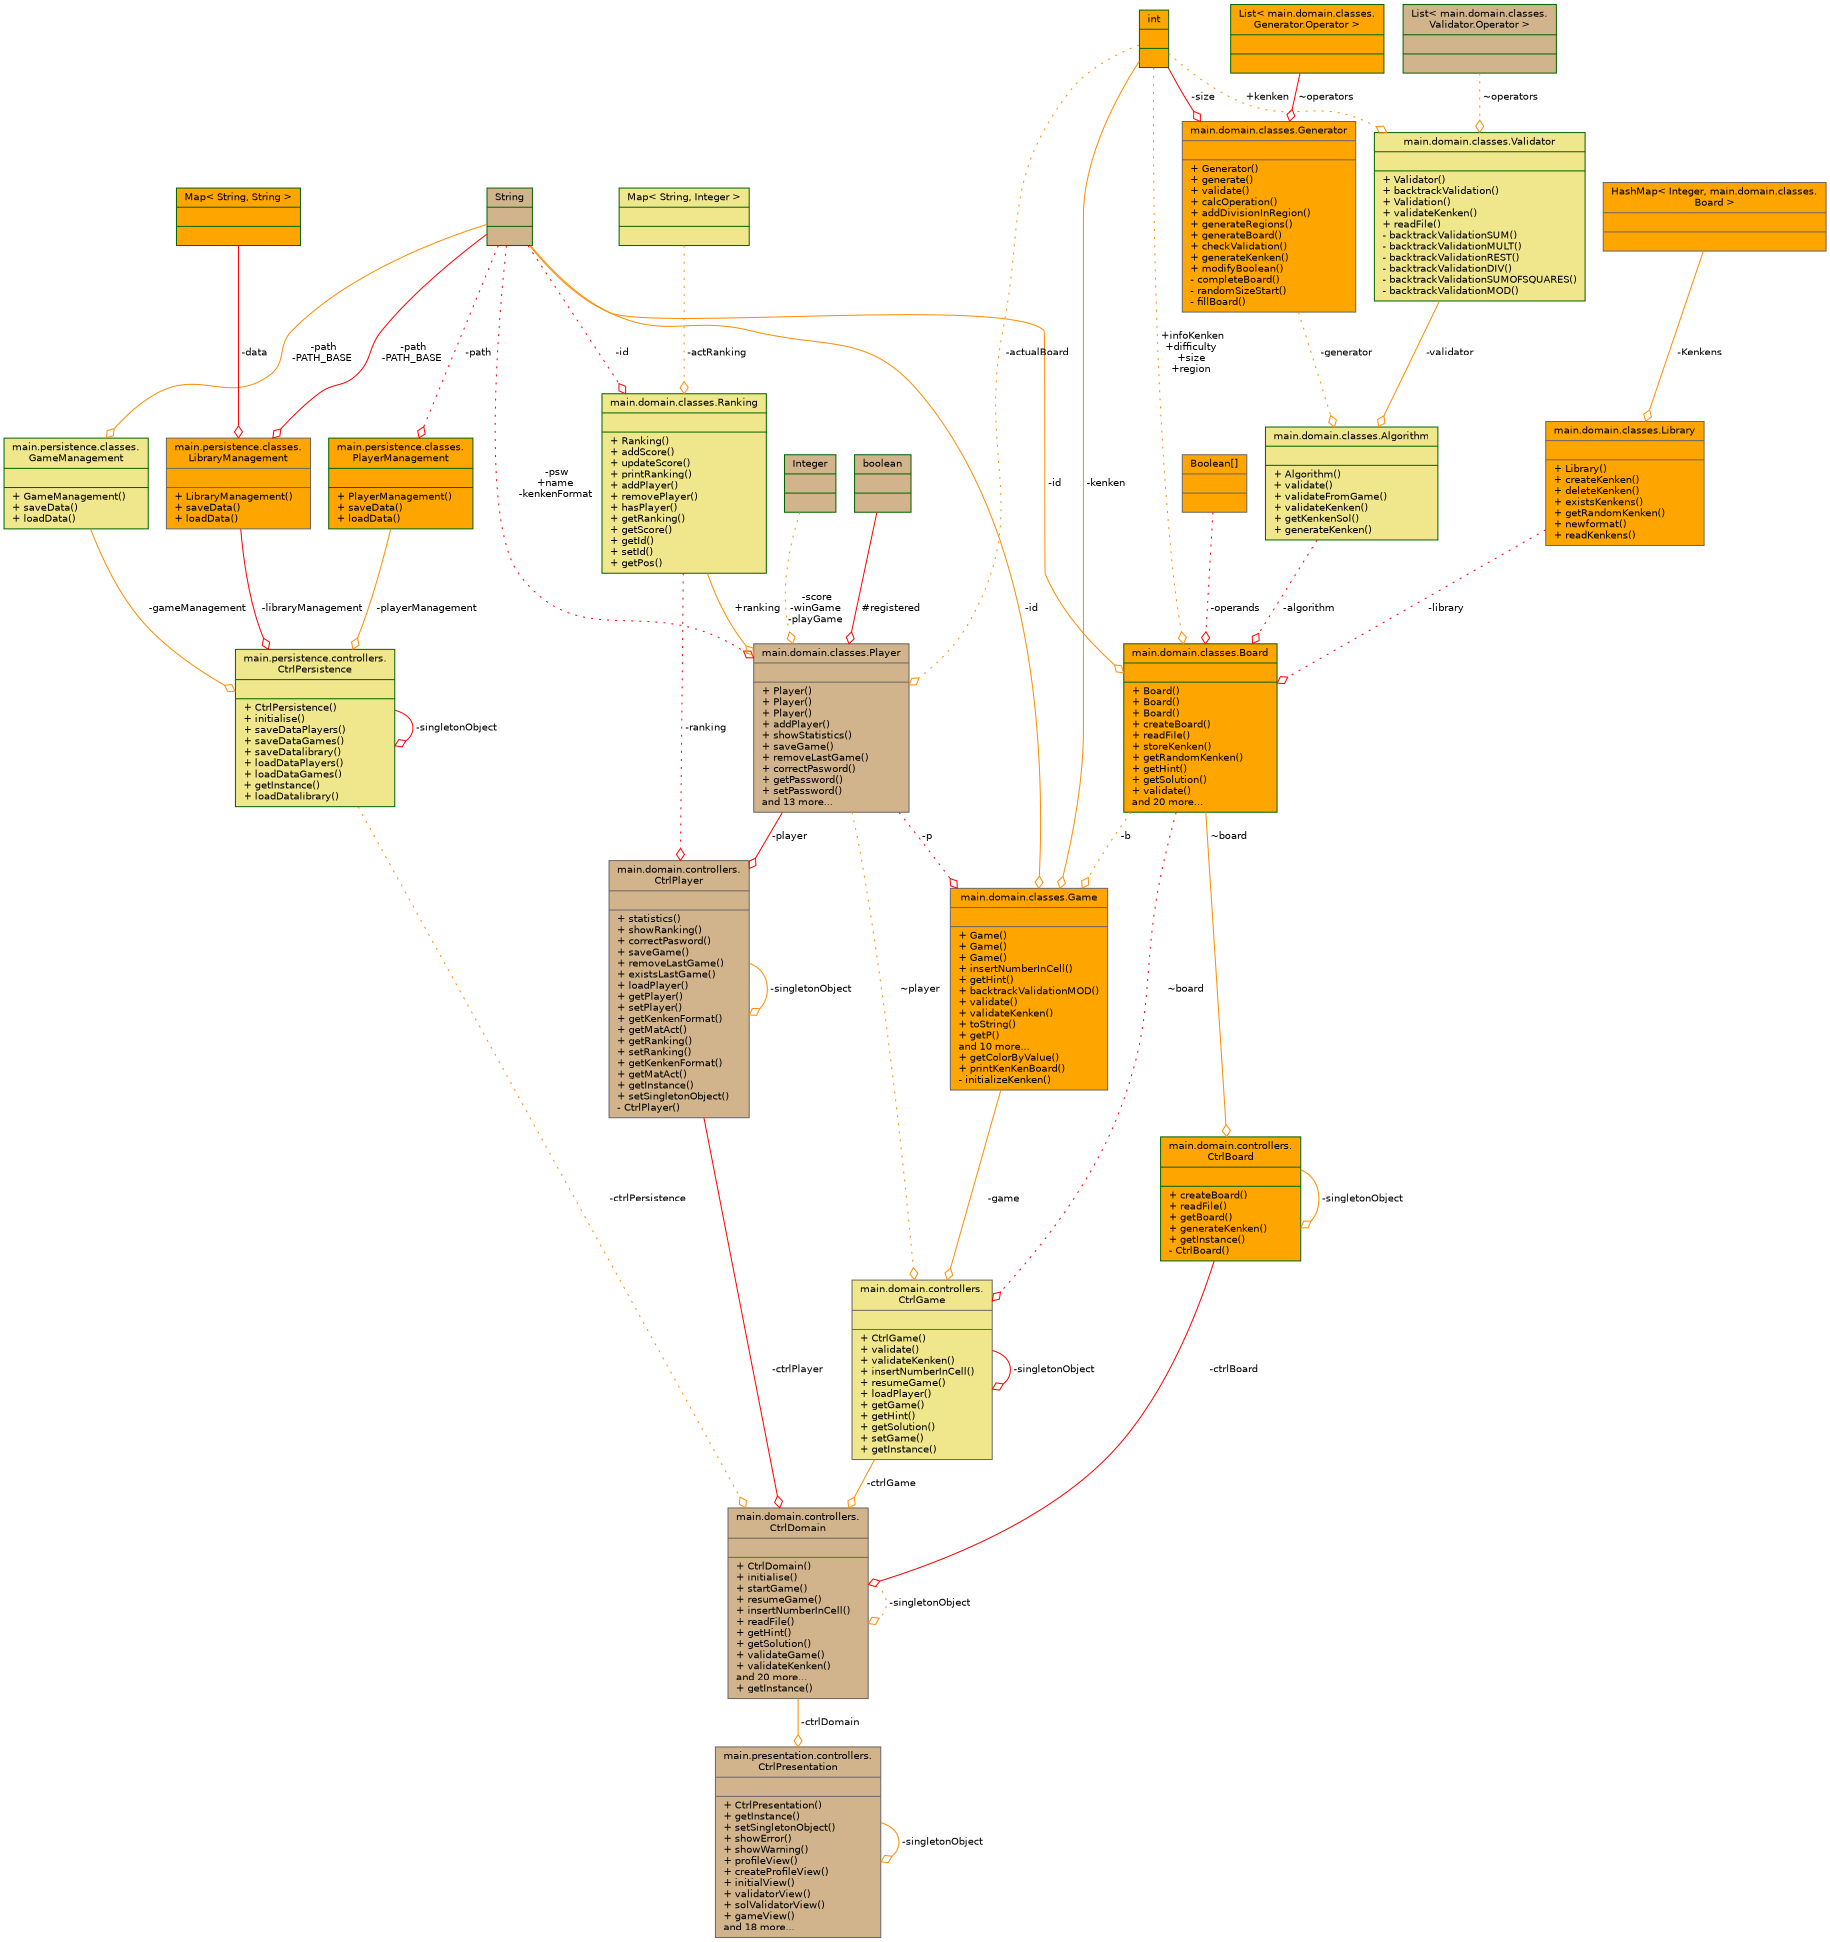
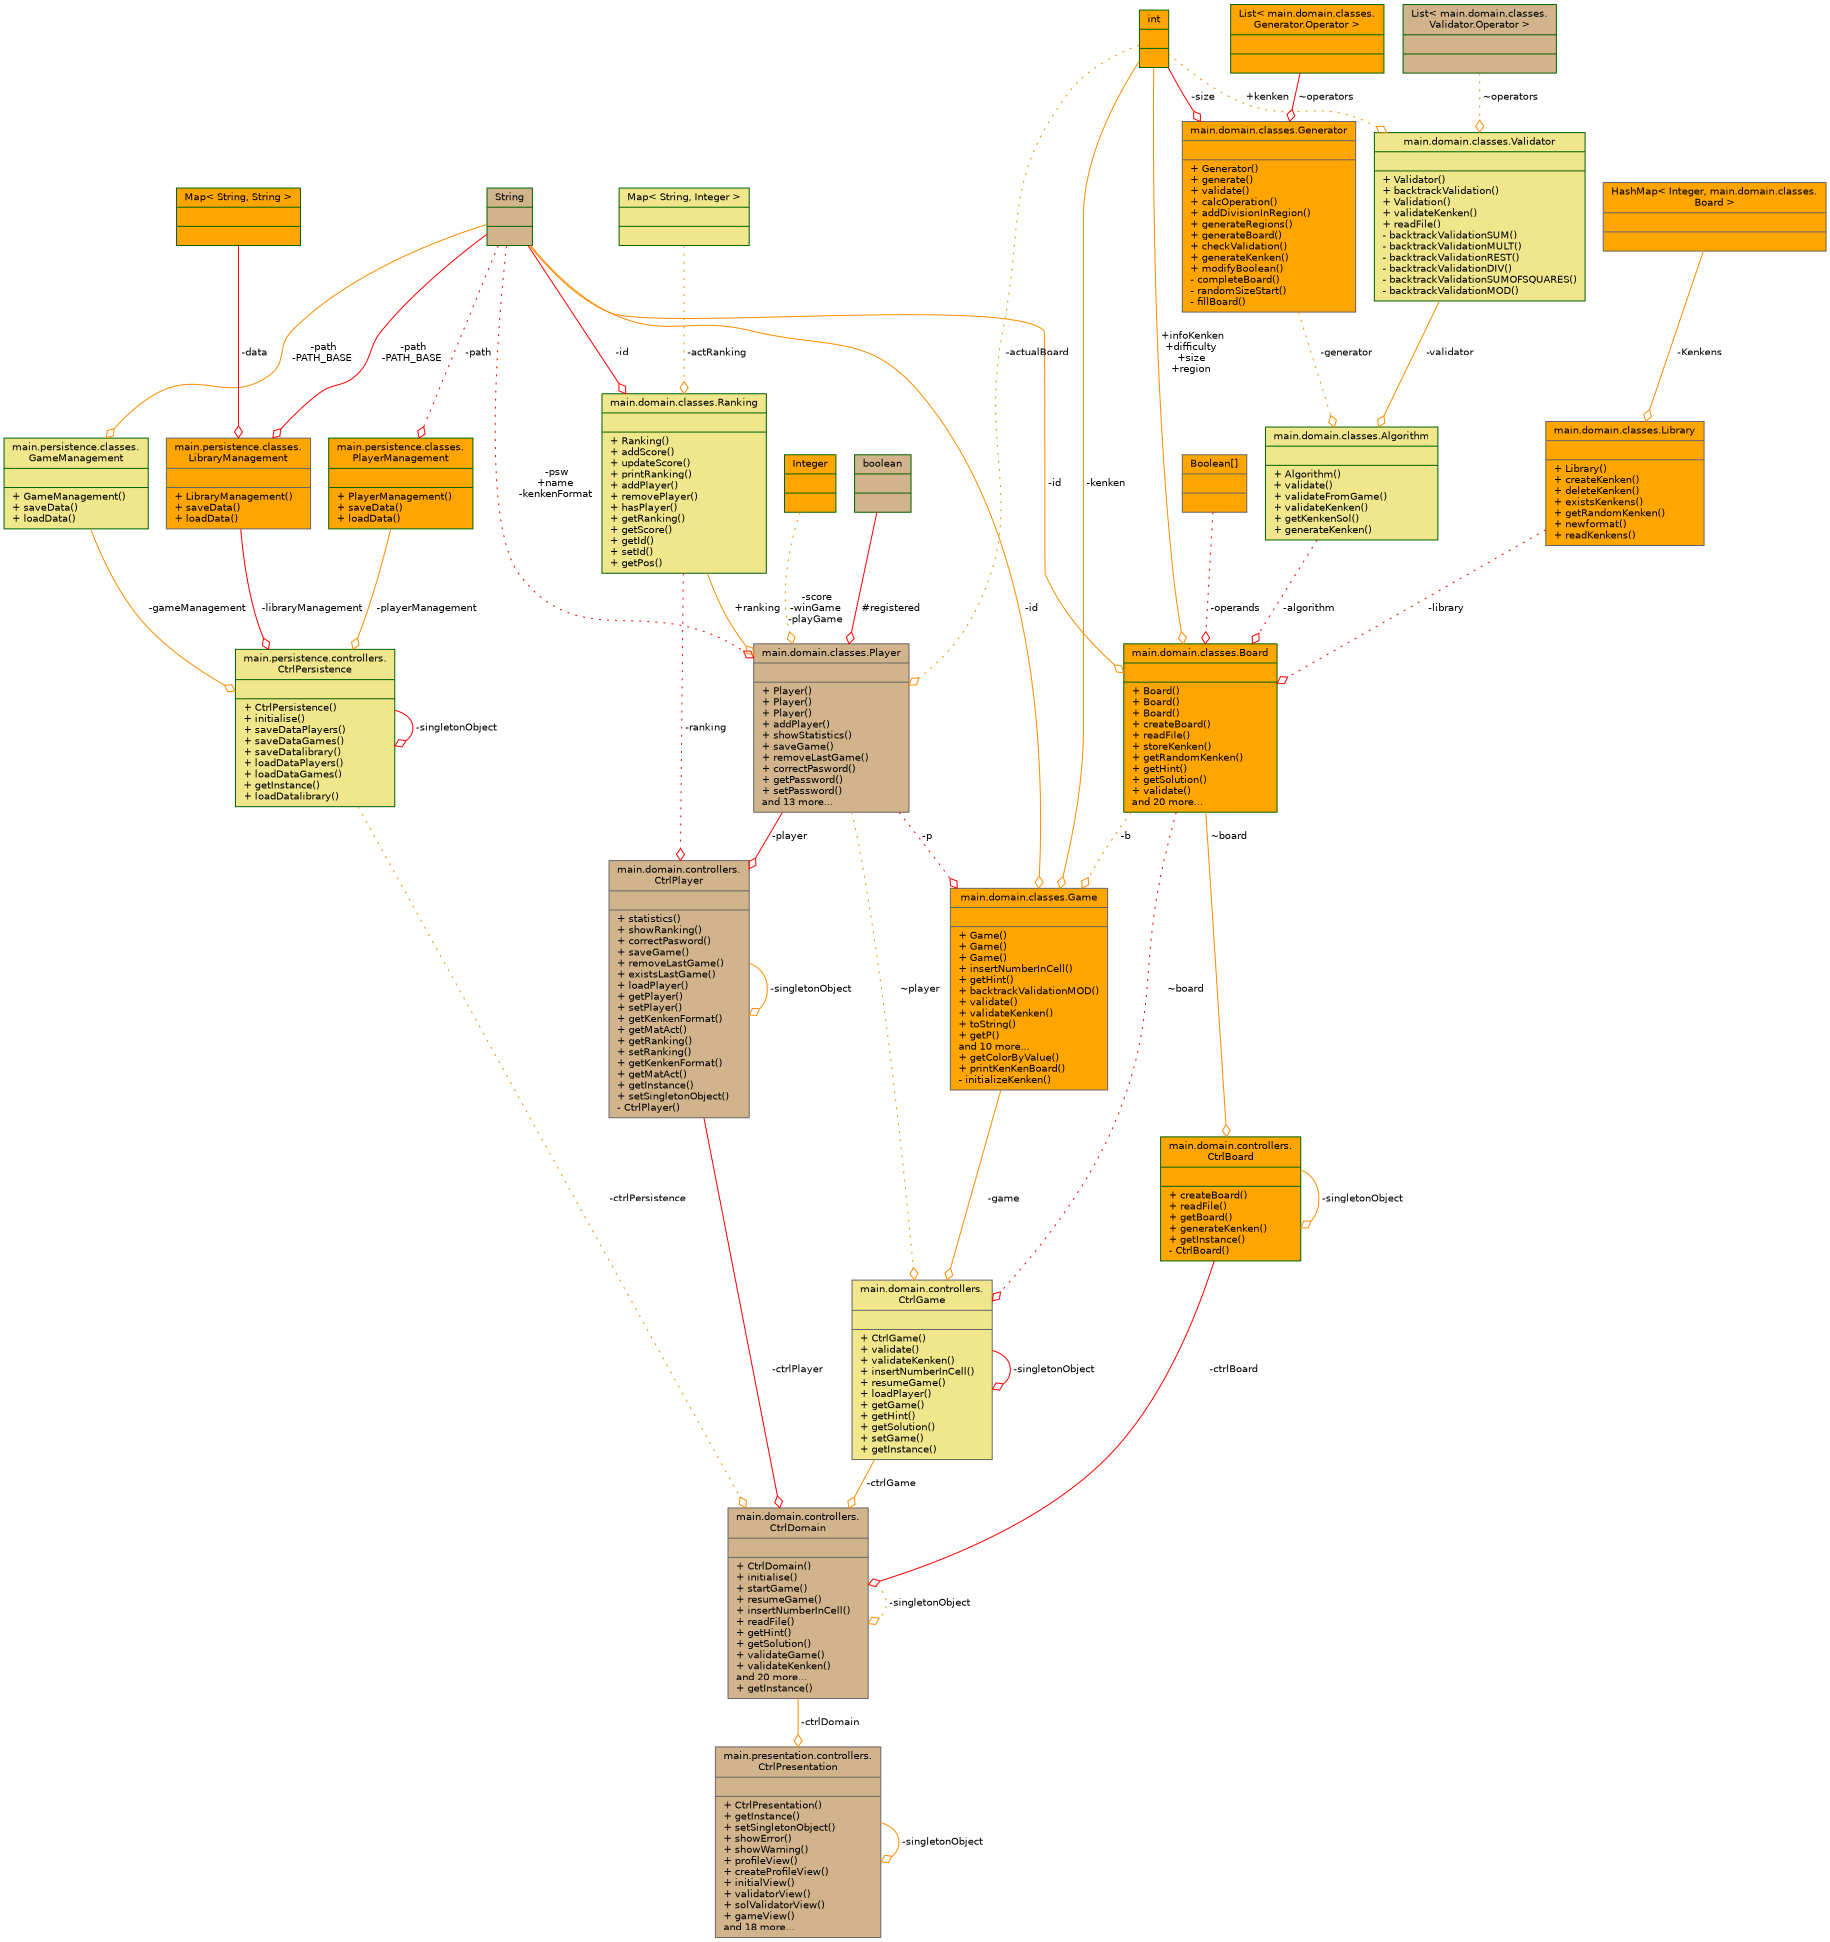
edge "String" -> "main.domain.classes.Ranking": style dotted -> solid
edge "int" -> "main.domain.classes.Board": style dotted -> solid
node "Integer": fillcolor tan -> orange
